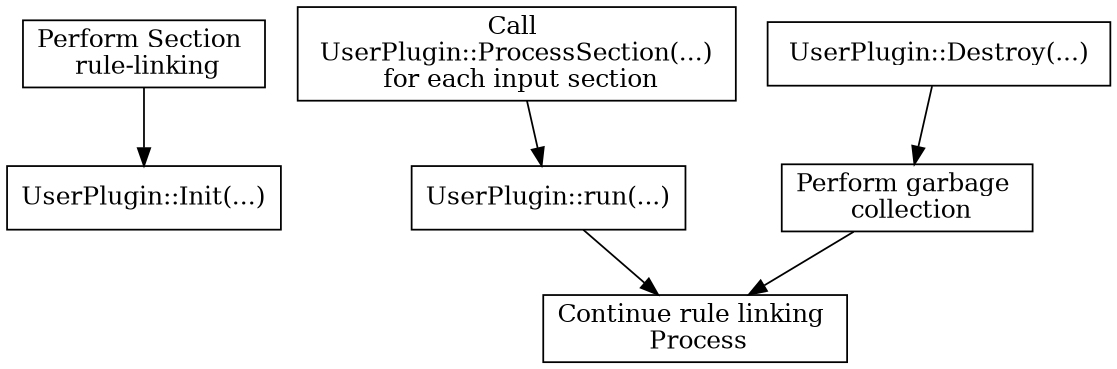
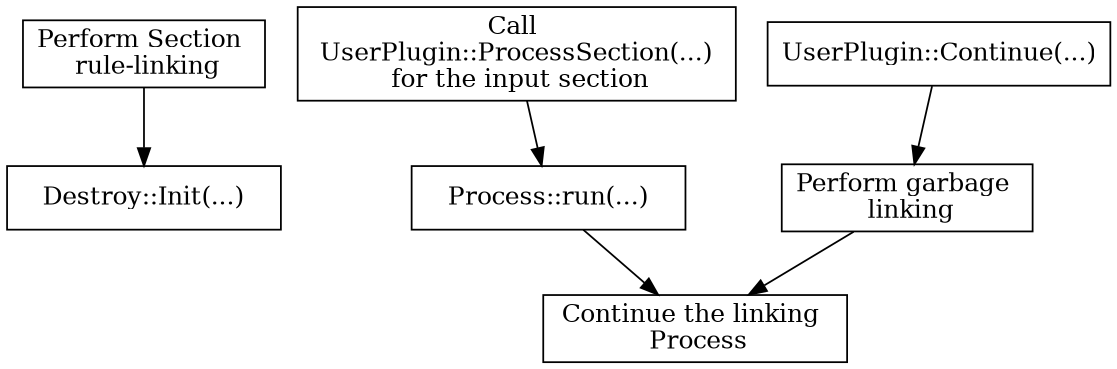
node "Call UserPlugin::ProcessSection(...) for each input section": label "Call UserPlugin::ProcessSection(...) for each input section" -> "Call UserPlugin::ProcessSection(...) for the input section"
node "UserPlugin::Destroy(...)": label "UserPlugin::Destroy(...)" -> "UserPlugin::Continue(...)"
node "UserPlugin::Init(...)": label "UserPlugin::Init(...)" -> "Destroy::Init(...)"
node "UserPlugin::run(...)": label "UserPlugin::run(...)" -> "Process::run(...)"
node "Perform garbage collection": label "Perform garbage collection" -> "Perform garbage linking"
node "Continue rule linking Process": label "Continue rule linking Process" -> "Continue the linking Process"
